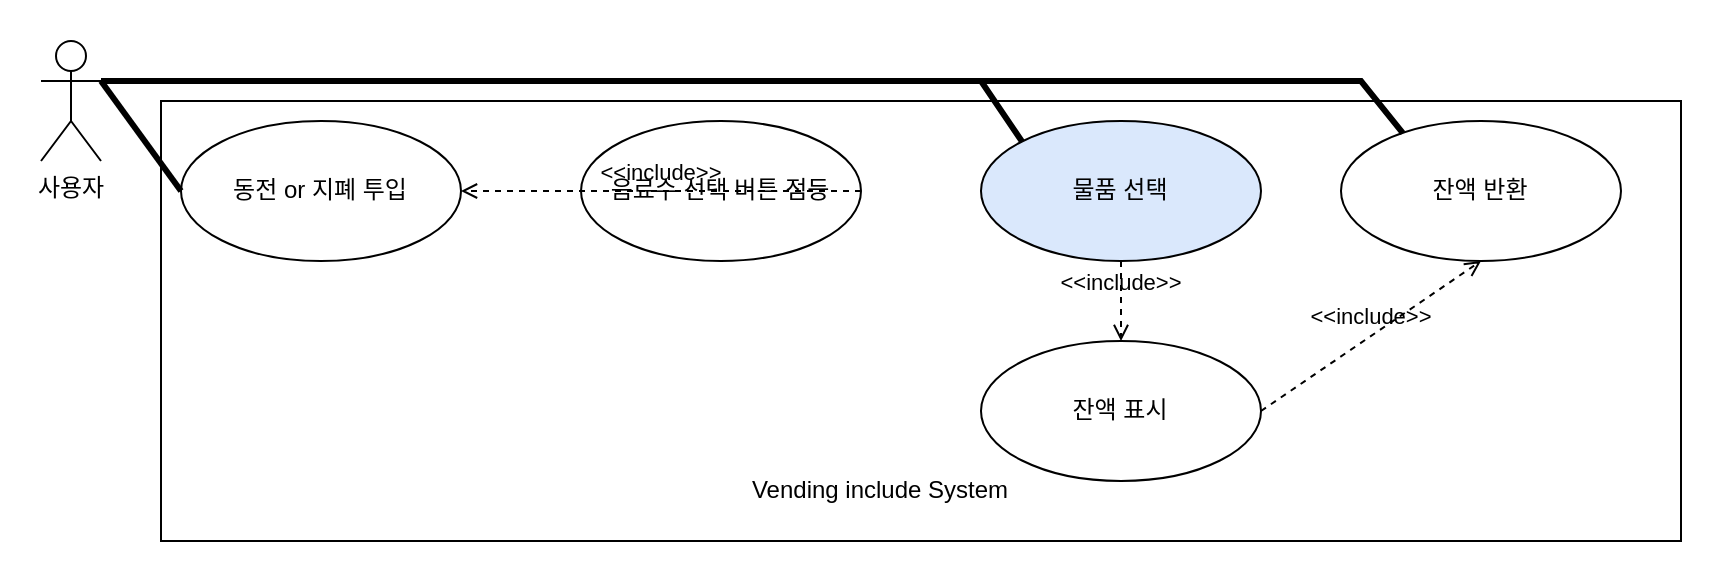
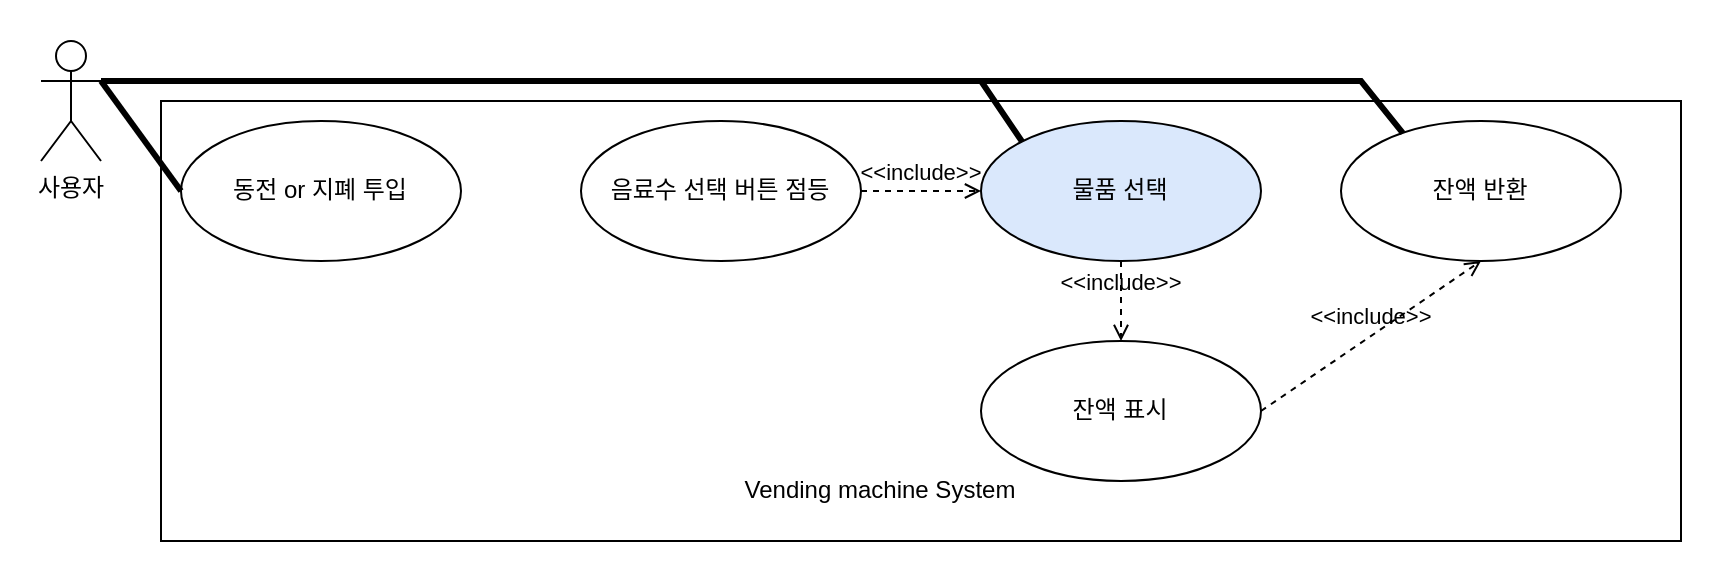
edge "음료수 선택 버튼 점등" -> "동전 or 지폐 투입": now "음료수 선택 버튼 점등" -> "물품 선택"
node "Vending include System": label "Vending include System" -> "Vending machine System"
